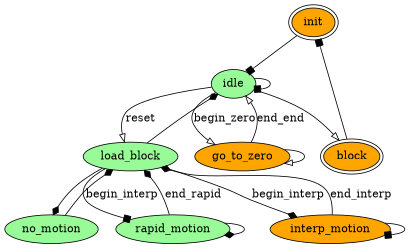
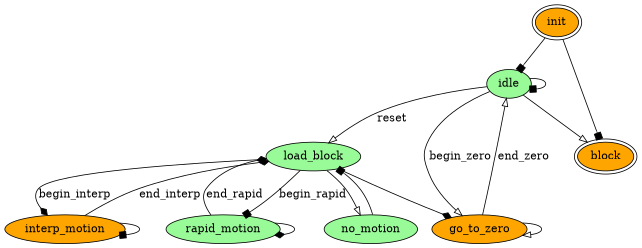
edge "block" -> "init": reversed
edge "go_to_zero" -> "idle": label "end_end" -> "end_zero"
edge "load_block" -> "idle": now "load_block" -> "go_to_zero"
edge "load_block" -> "no_motion": arrowhead diamond -> onormal
edge "load_block" -> "rapid_motion": label "begin_interp" -> "begin_rapid"
edge "no_motion" -> "load_block": arrowhead diamond -> box
